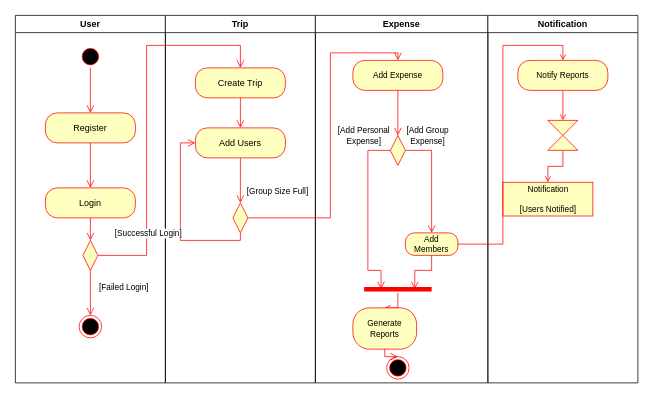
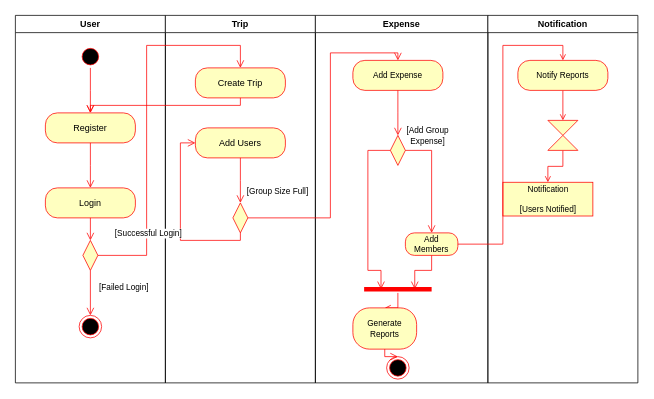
edge "Create Trip" -> "Add Users": now "Create Trip" -> "Register"
node "[Add Personal Expense]": removed
